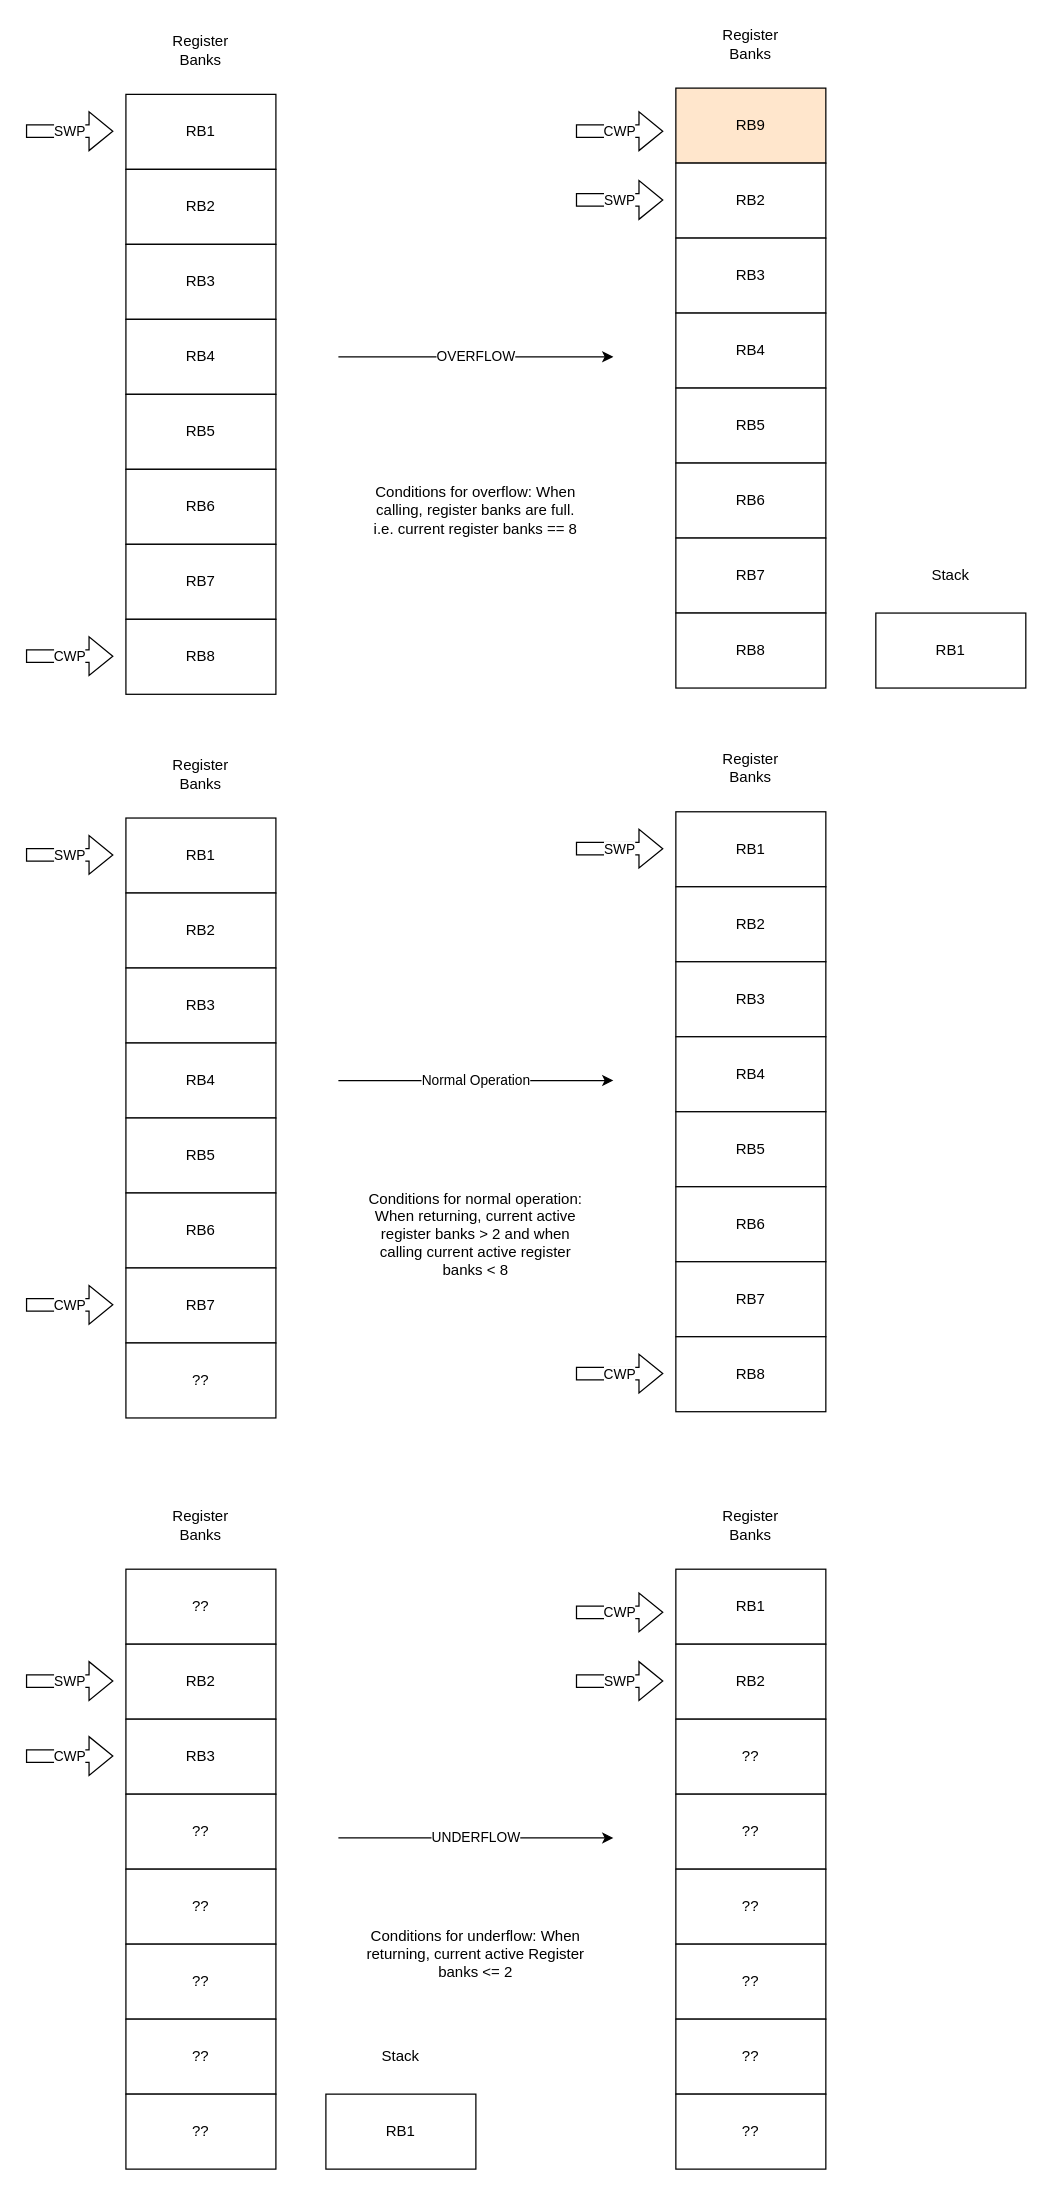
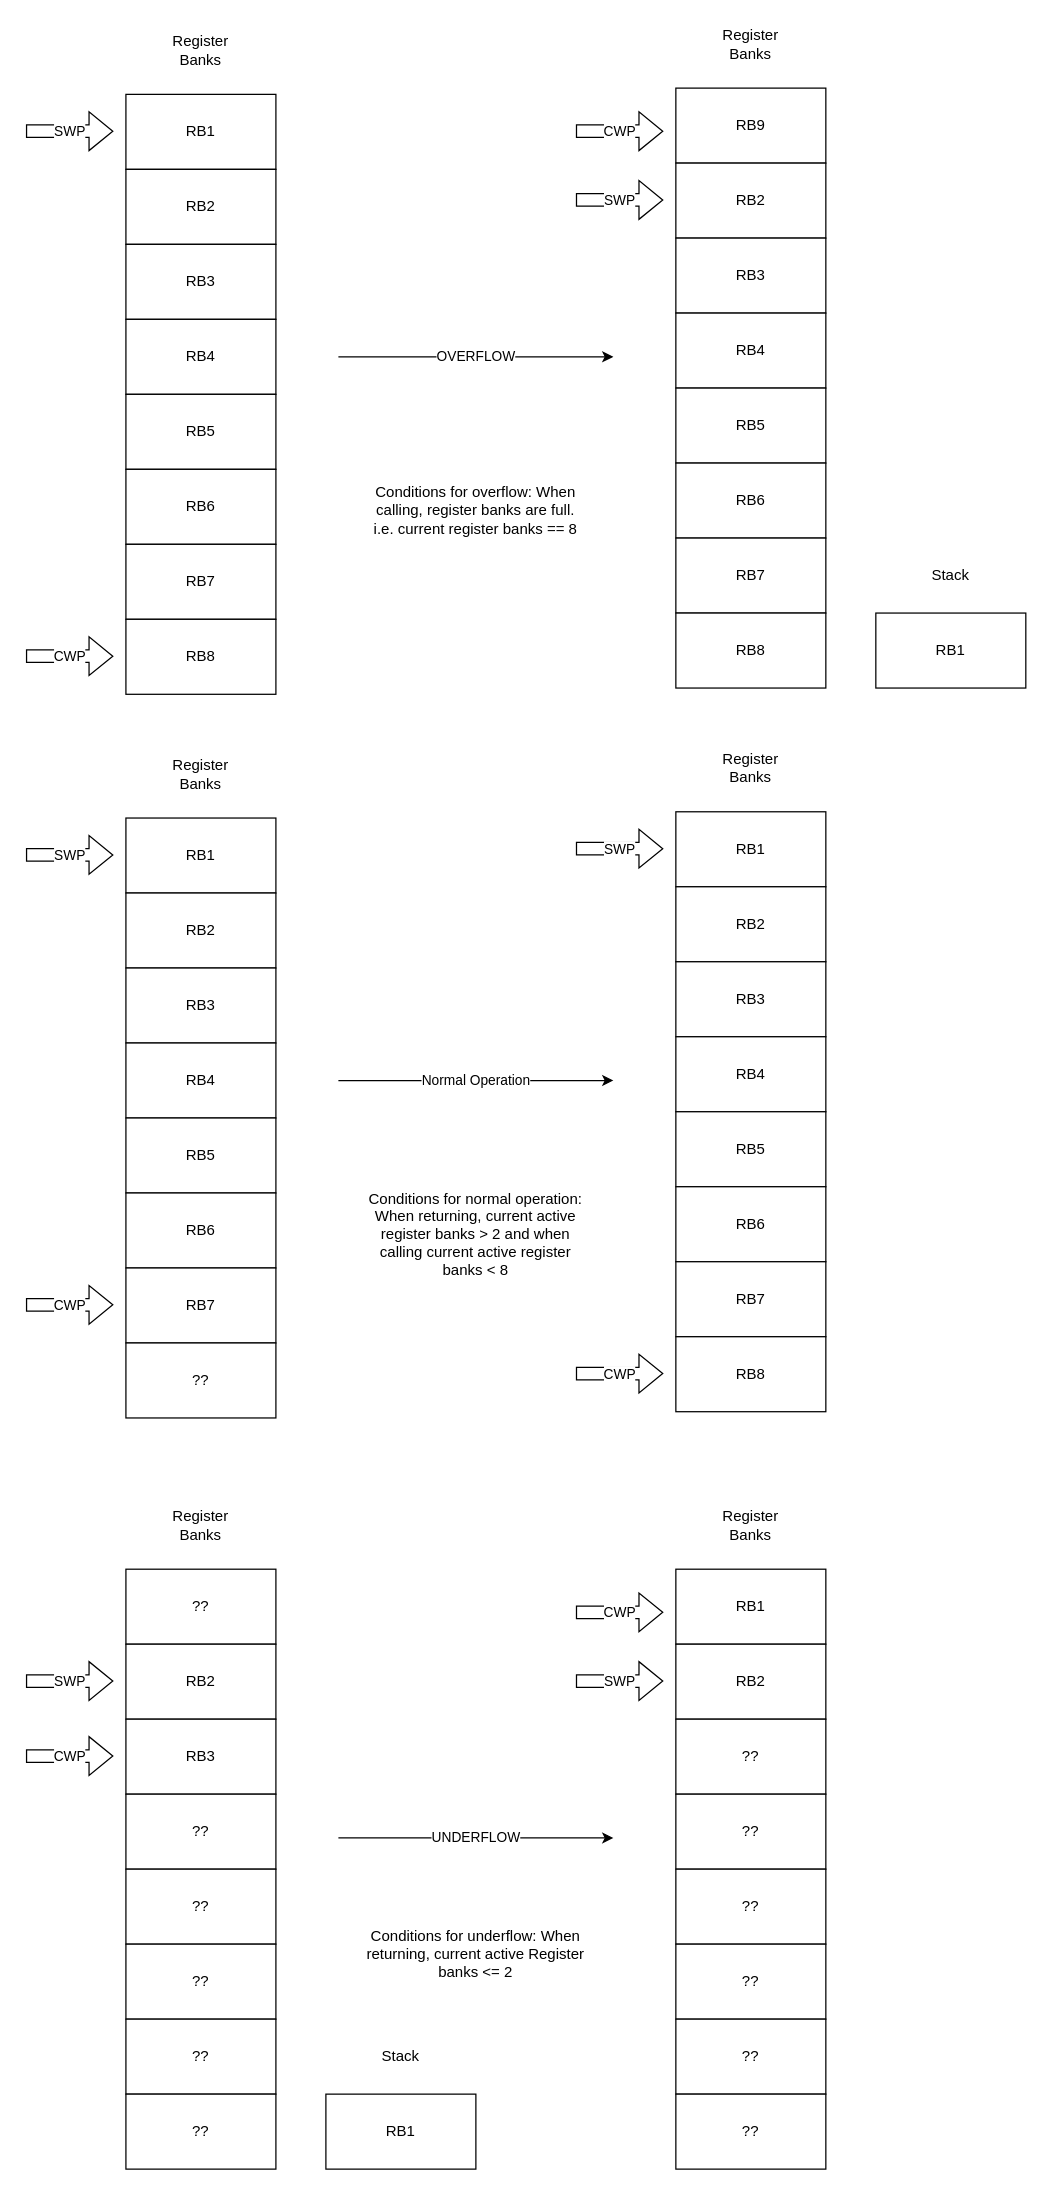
node "RB9": fillcolor #ffe6cc -> #ffffff
